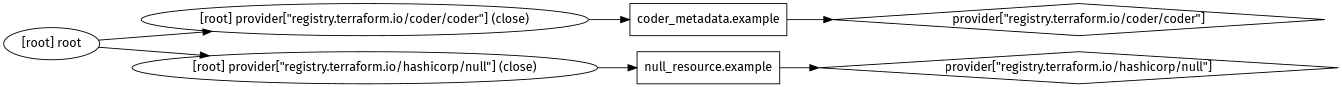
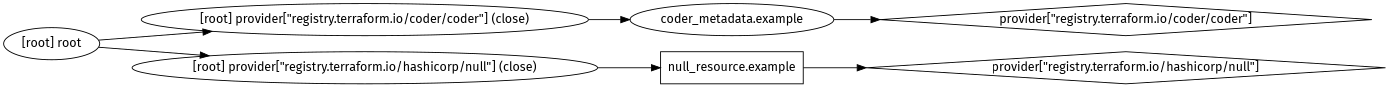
node "coder_metadata.example": shape box -> ellipse
